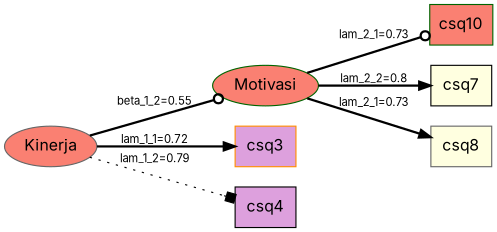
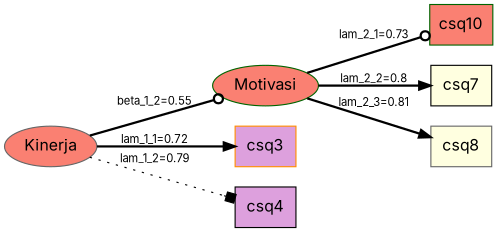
edge "Motivasi" -> "csq8": label "lam_2_1=0.73" -> "lam_2_3=0.81"
